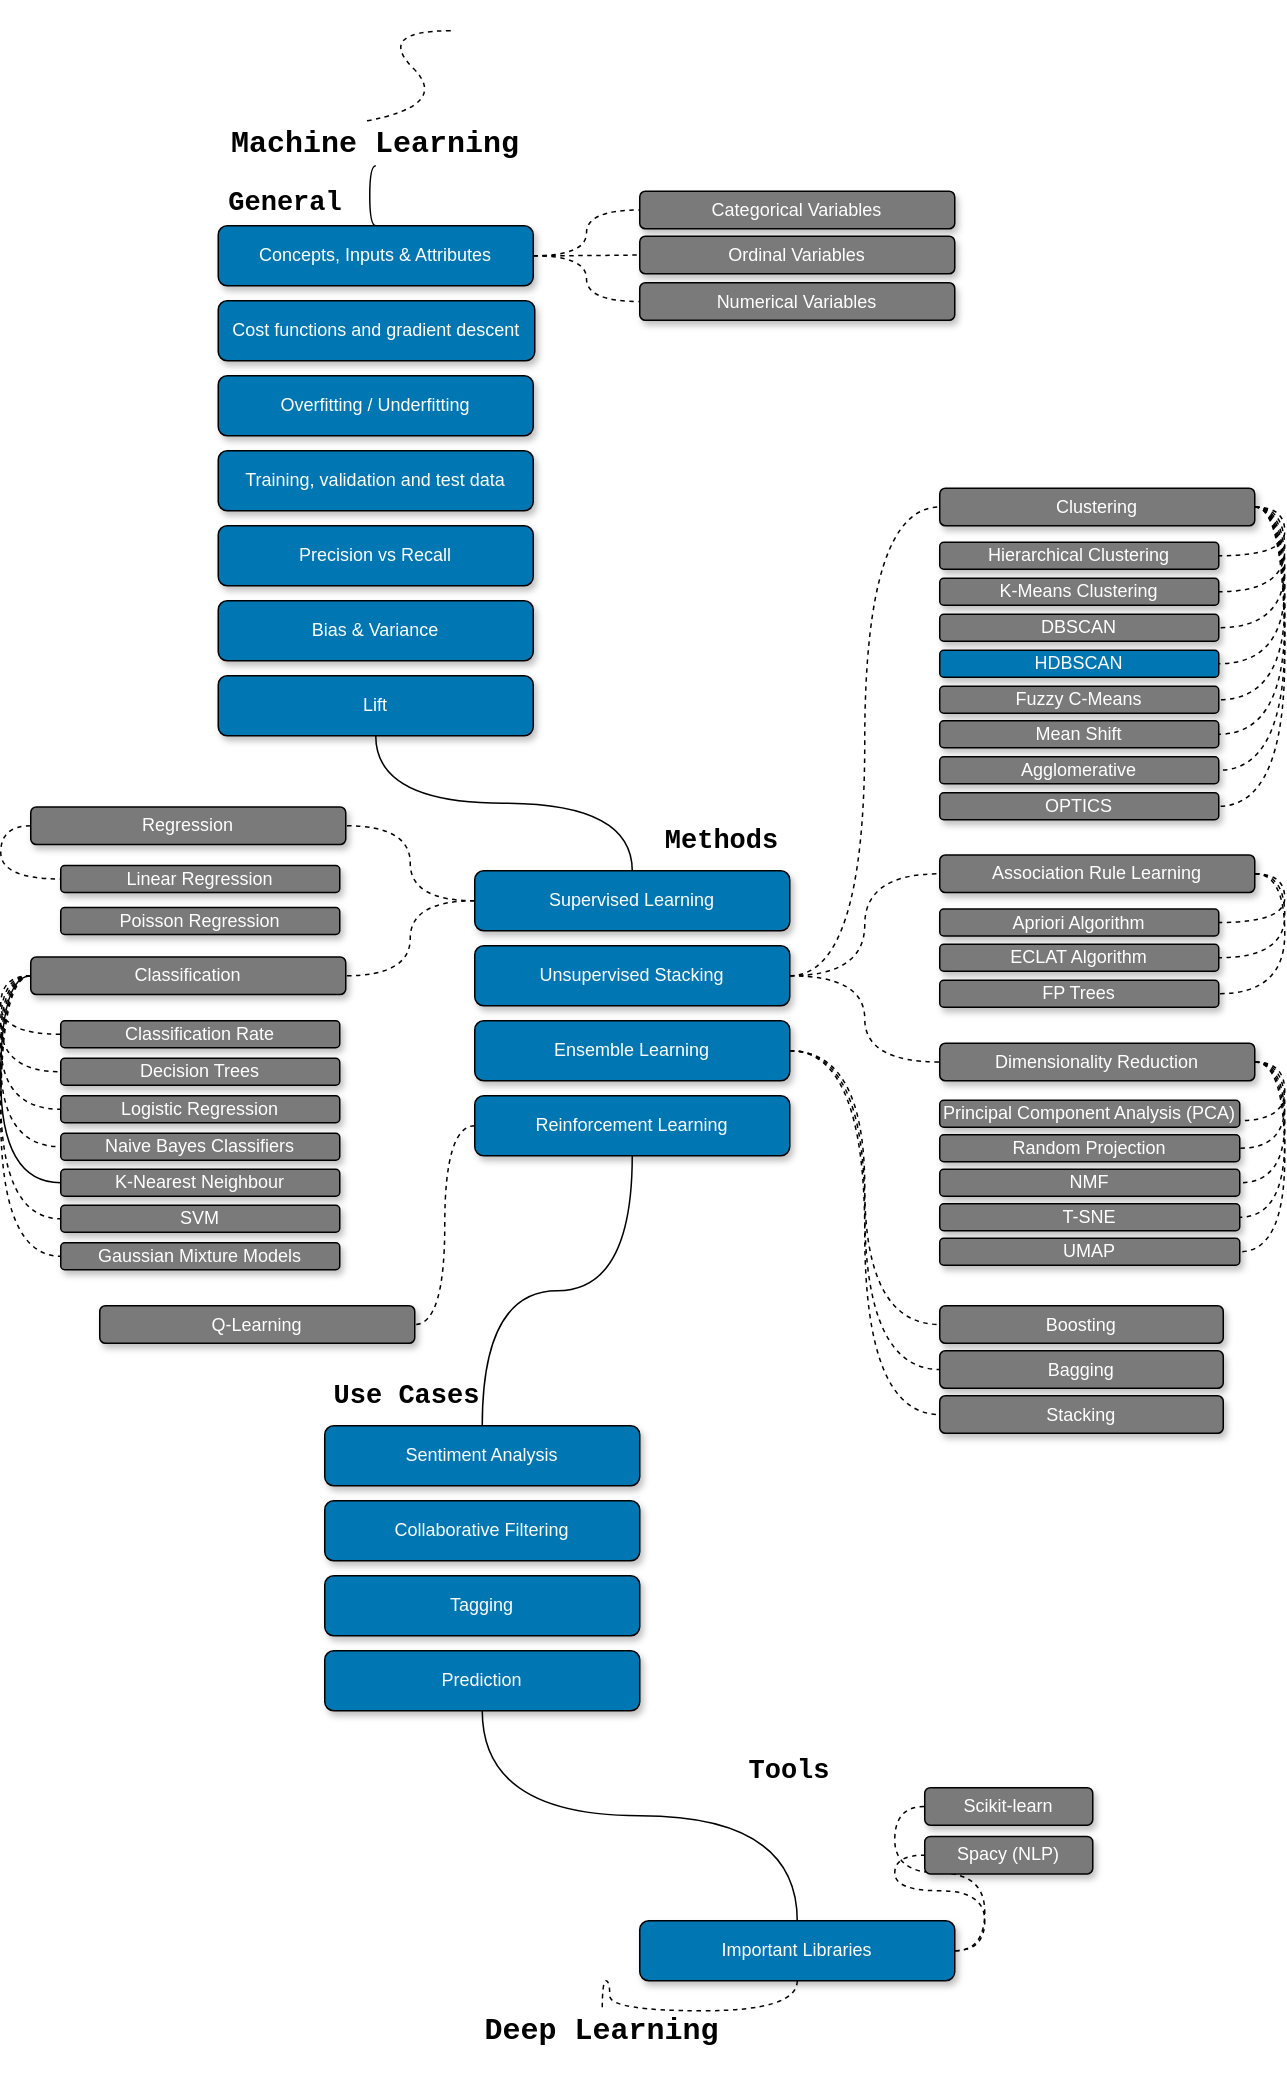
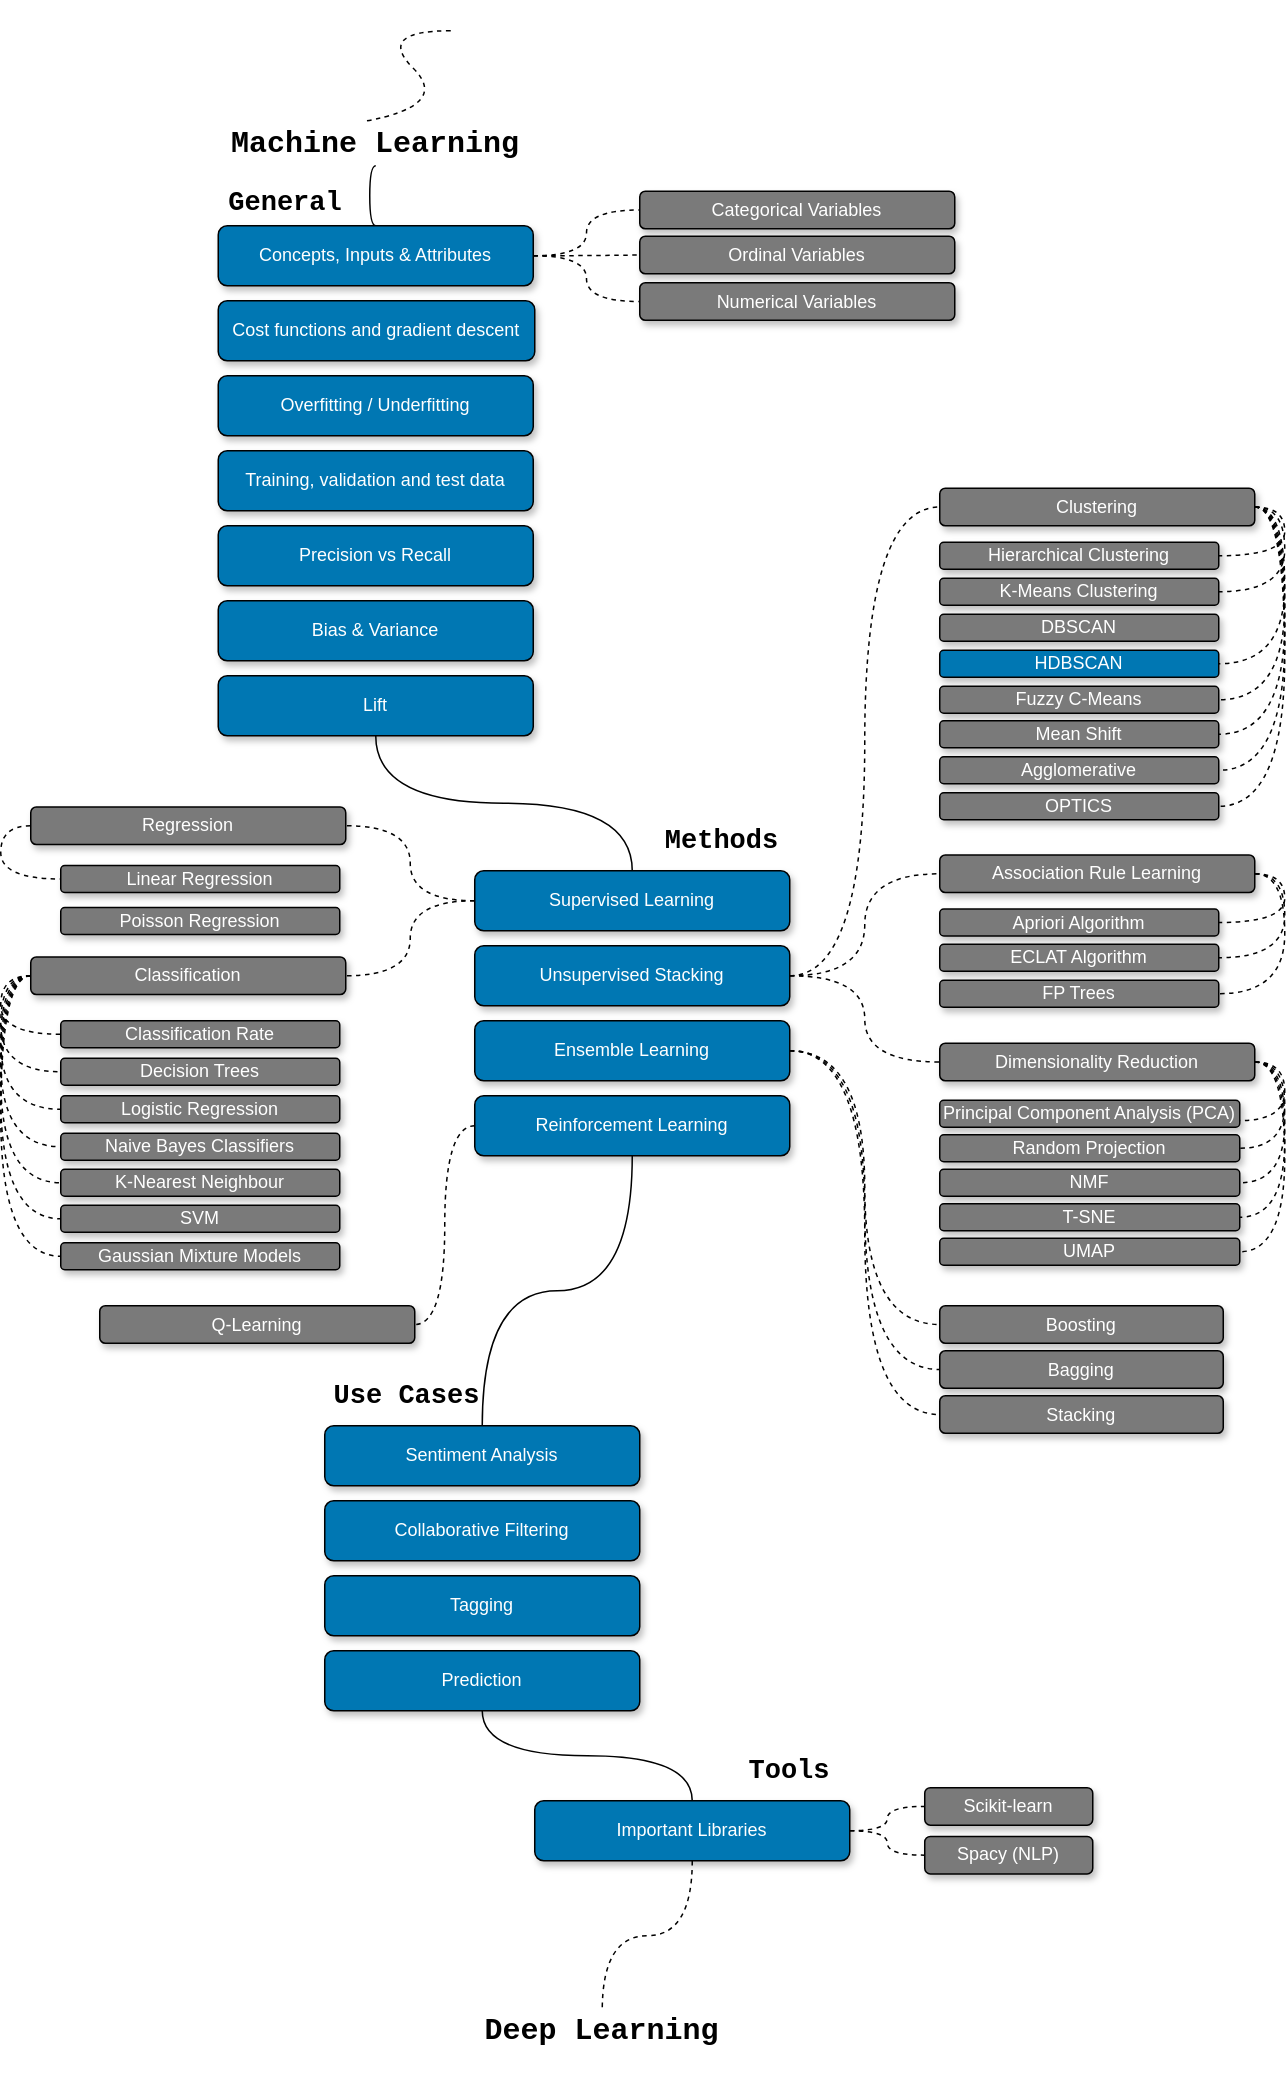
edge "Clustering" -- "DBSCAN": removed
edge "Classification" -- "K-Nearest Neighbour": style solid -> dashed
node "Important Libraries": moved (797, 1951) -> (692, 1831)
